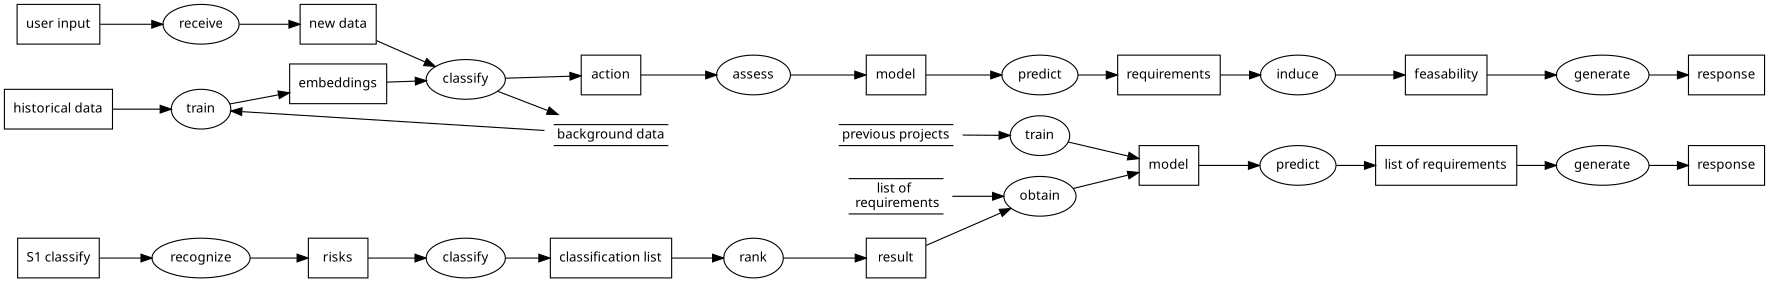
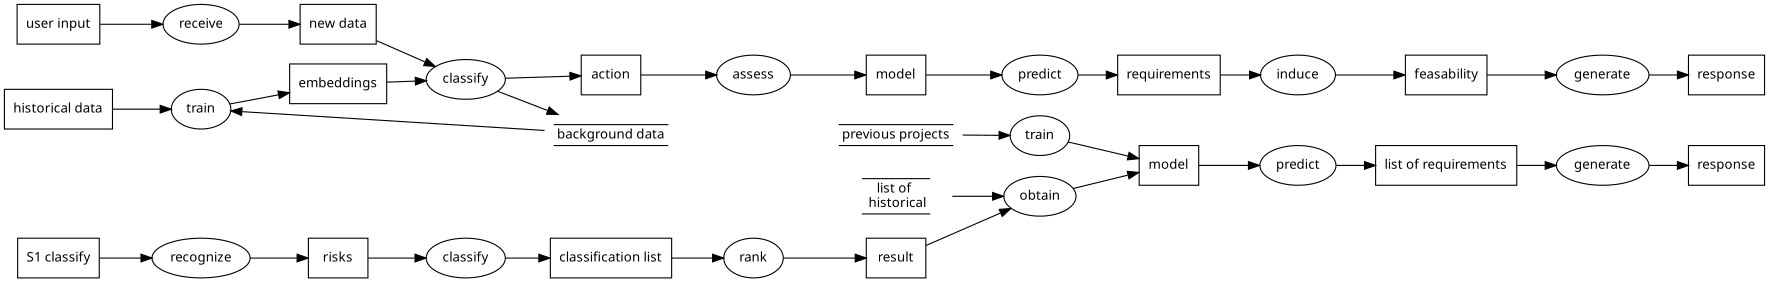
node "list of": text "requirements" -> "historical"
